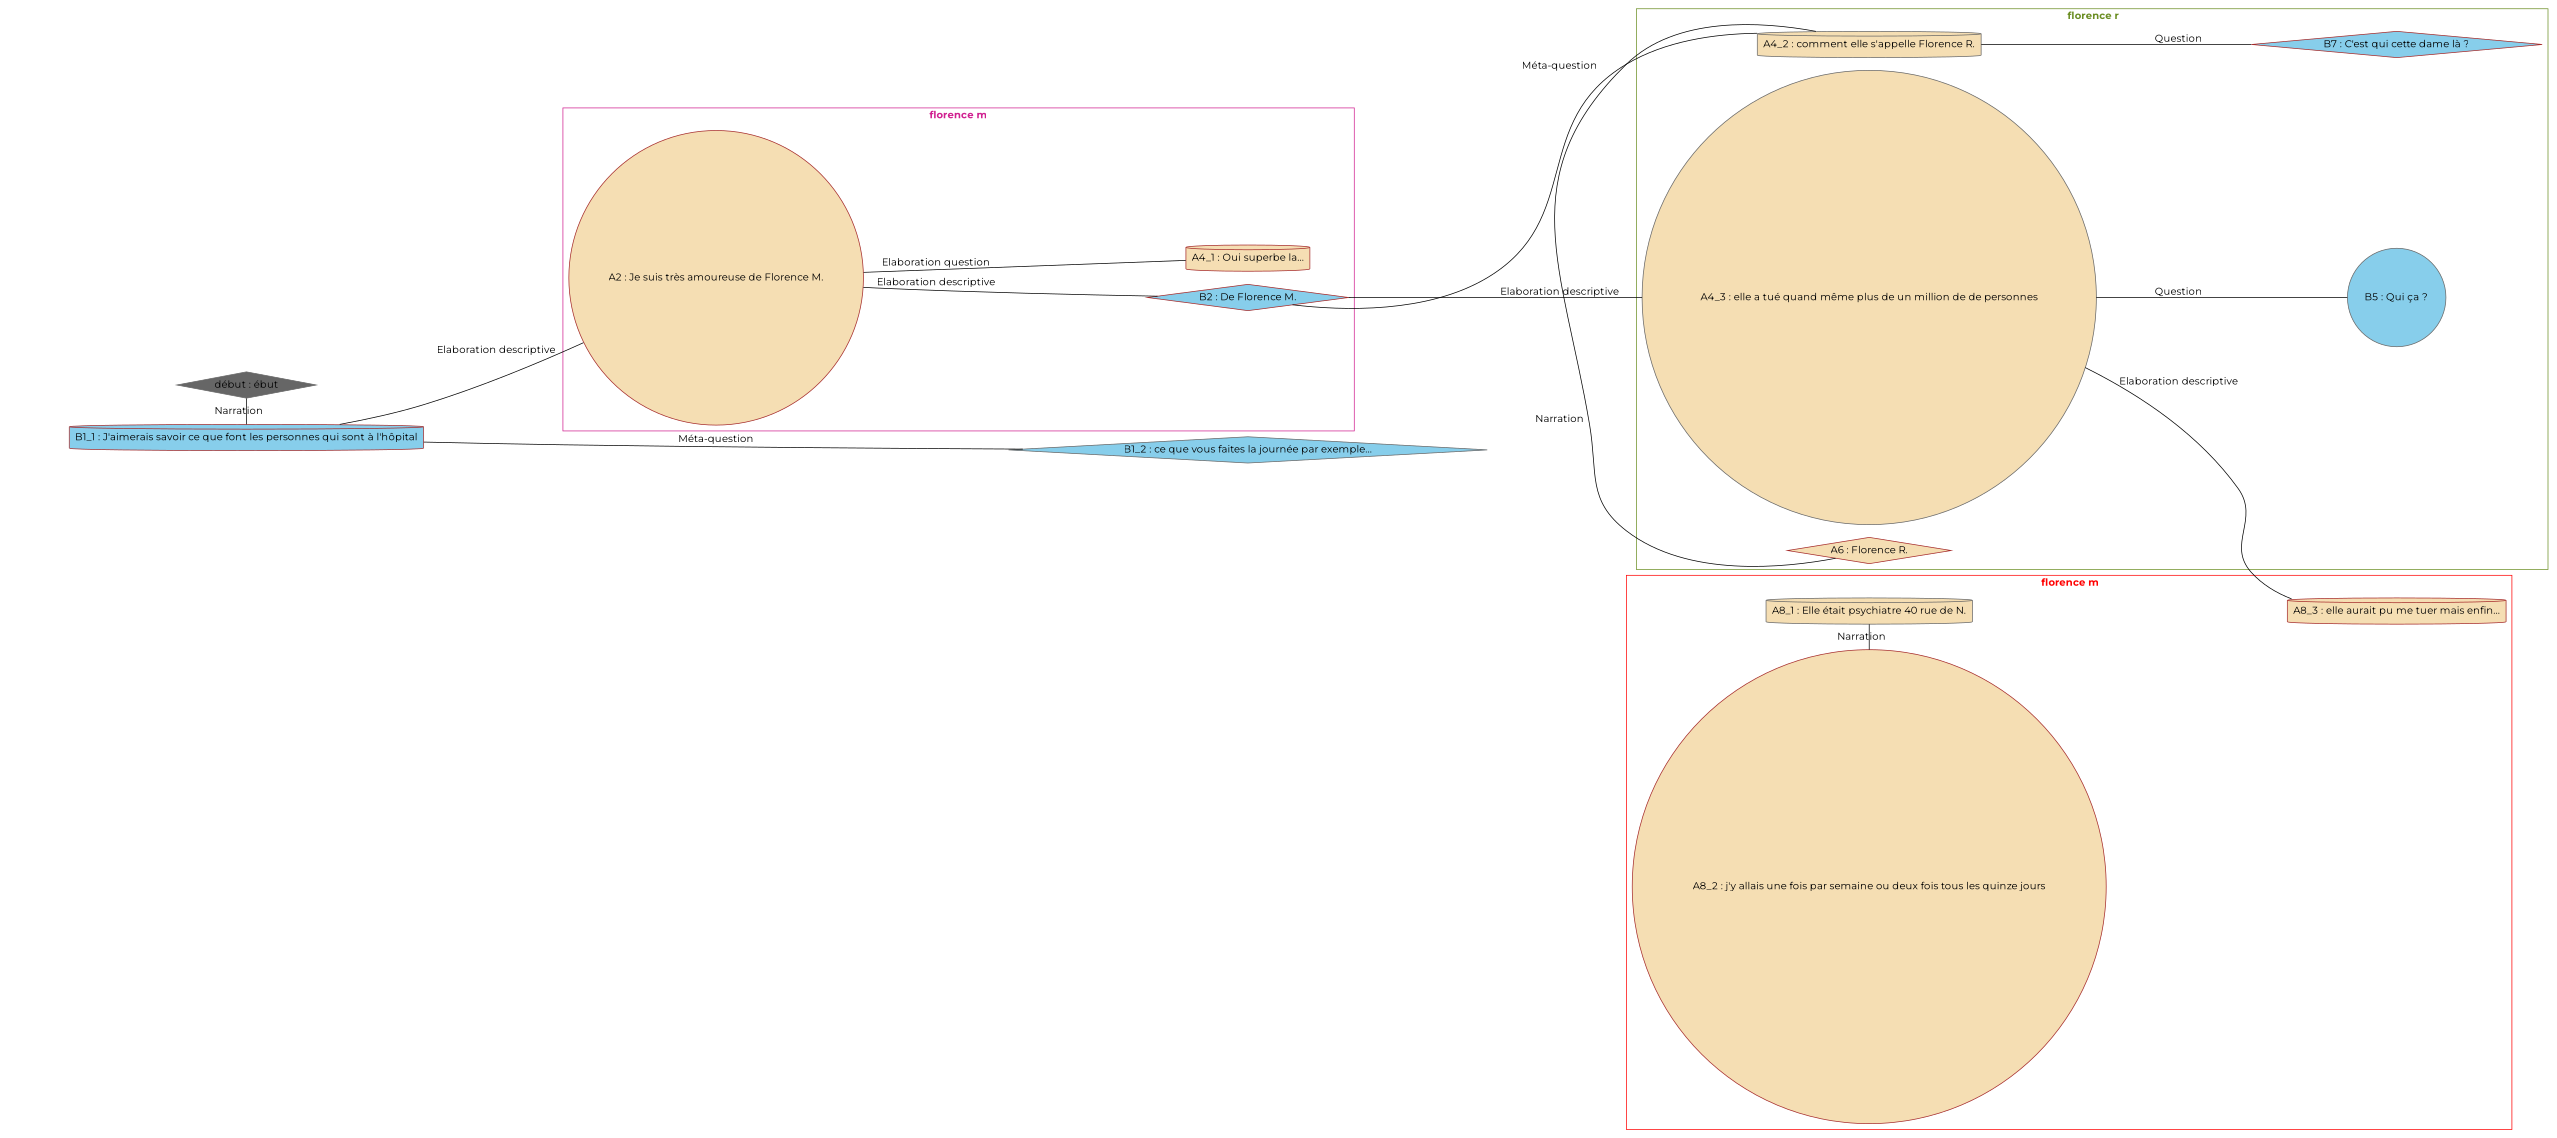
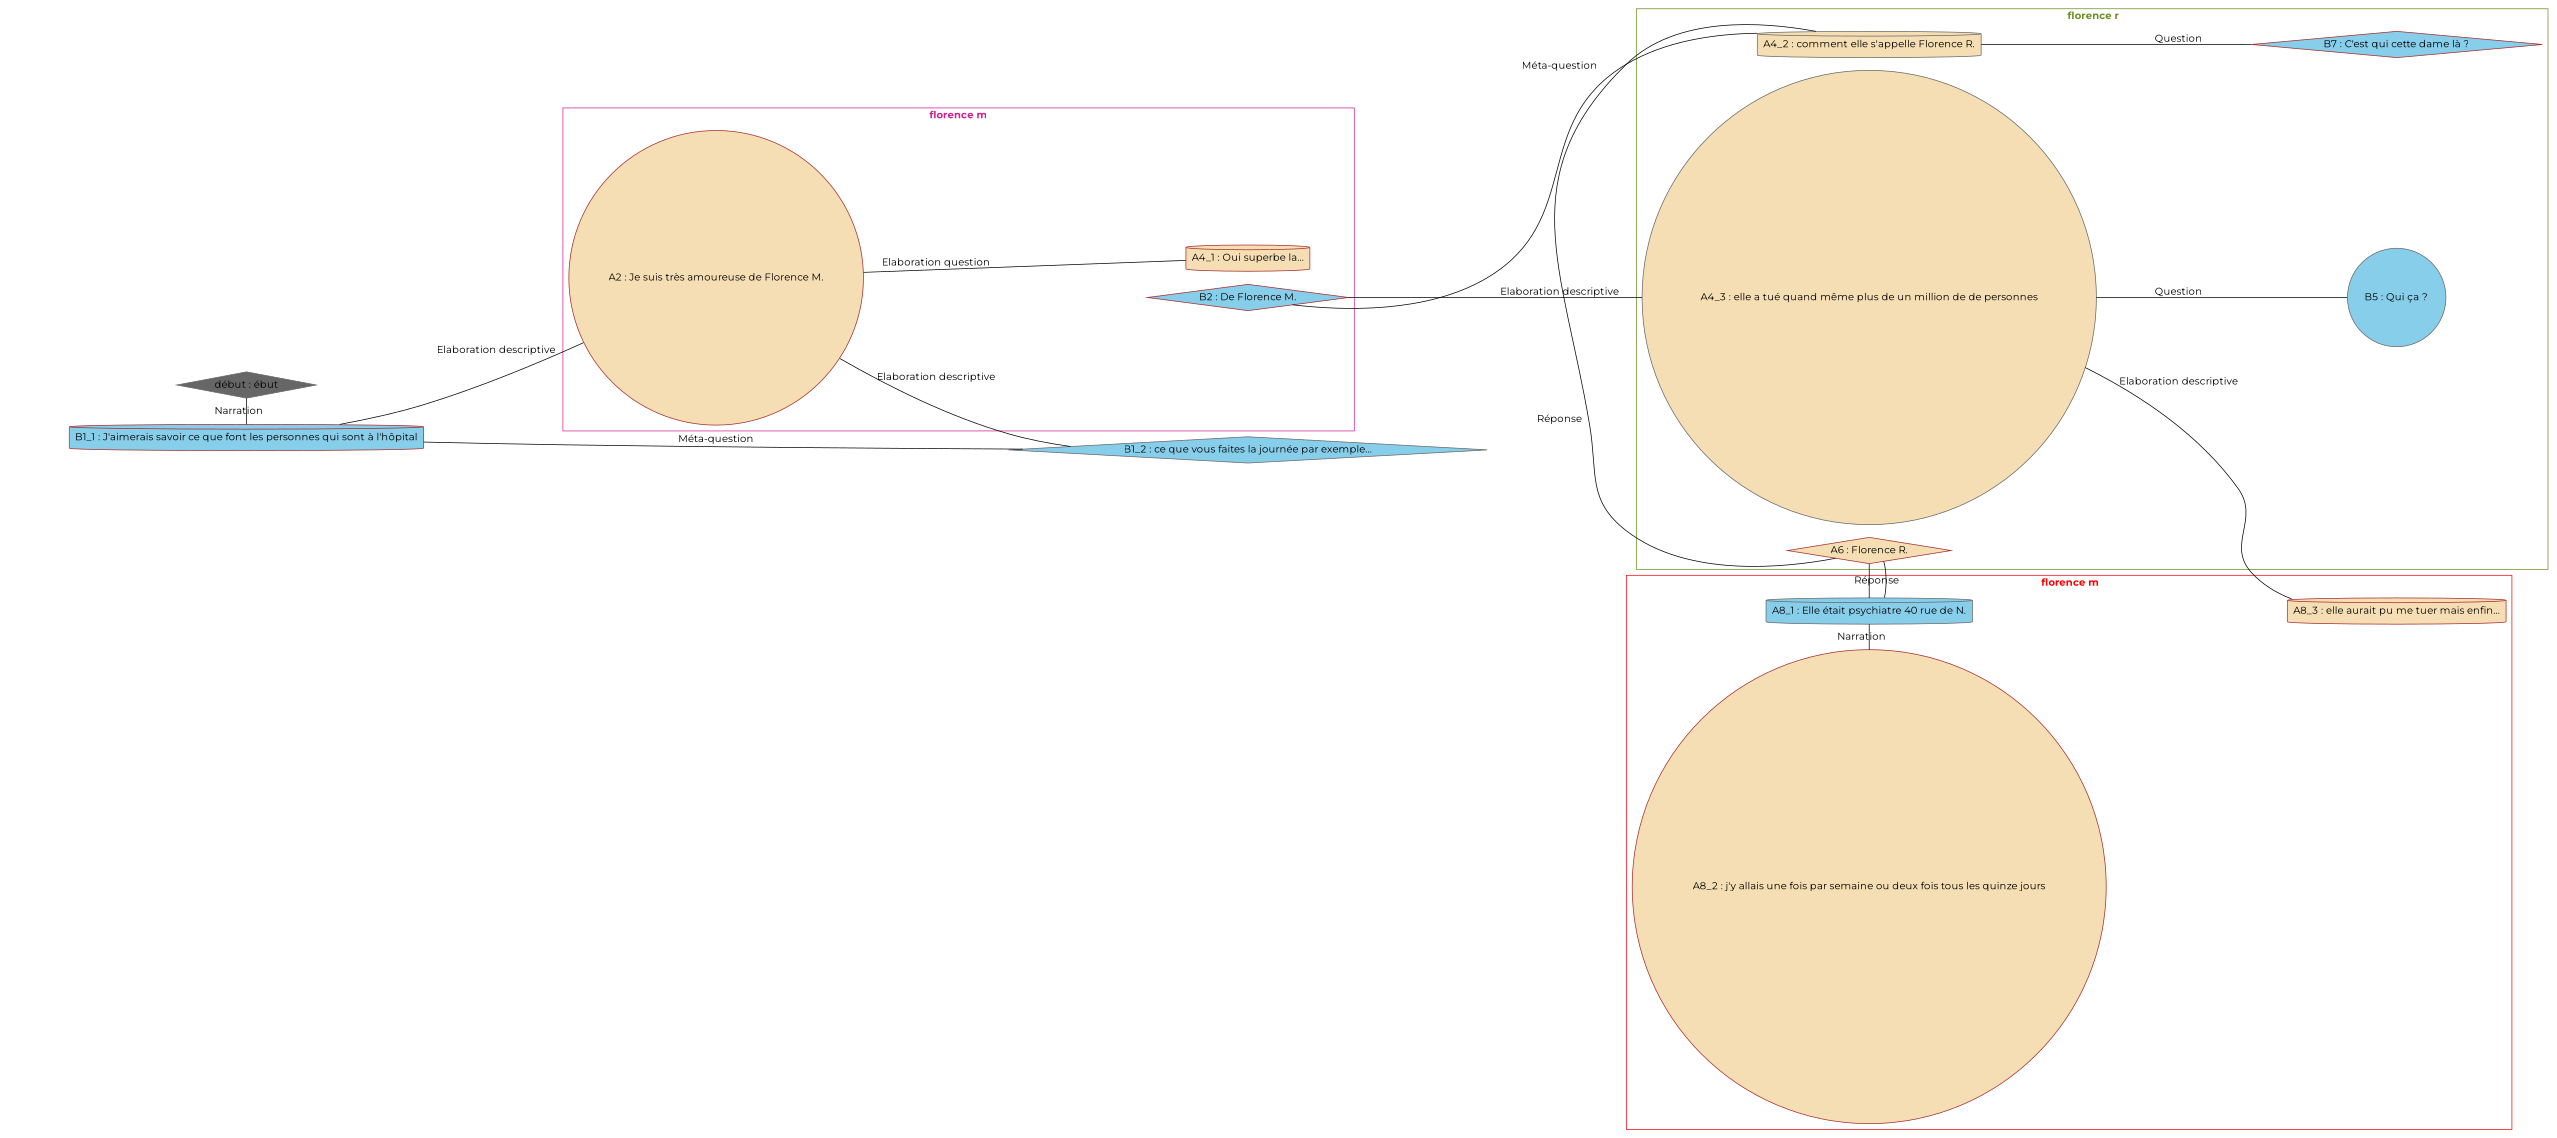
edge "A2 : Je suis très amoureuse de Florence M." -- "B2 : De Florence M.": now "A2 : Je suis très amoureuse de Florence M." -- "B1_2 : ce que vous faites la journée par exemple..."
edge "A4_2 : comment elle s'appelle Florence R." -- "A6 : Florence R.": label "Narration" -> "Réponse"
edge "A6 : Florence R." -- "A8_1 : Elle était psychiatre 40 rue de N.": added, label "Réponse"
node "A8_1 : Elle était psychiatre 40 rue de N.": fillcolor wheat -> skyblue
